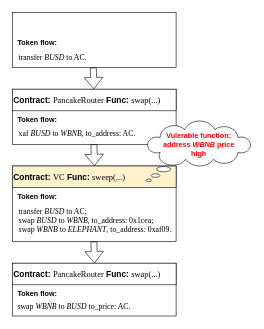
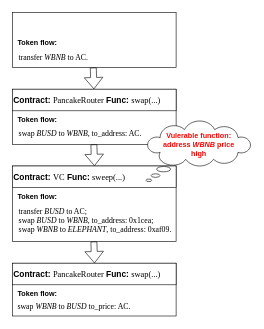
node "transfer BUSD to AC.": label "transfer BUSD to AC." -> "transfer WBNB to AC."
node "xaf BUSD to WBNB, to_address: AC.": label "xaf BUSD to WBNB, to_address: AC." -> "swap BUSD to WBNB, to_address: AC."
node "Contract: VC Func: sweep(...)": fillcolor #fff2cc -> #ffffff
